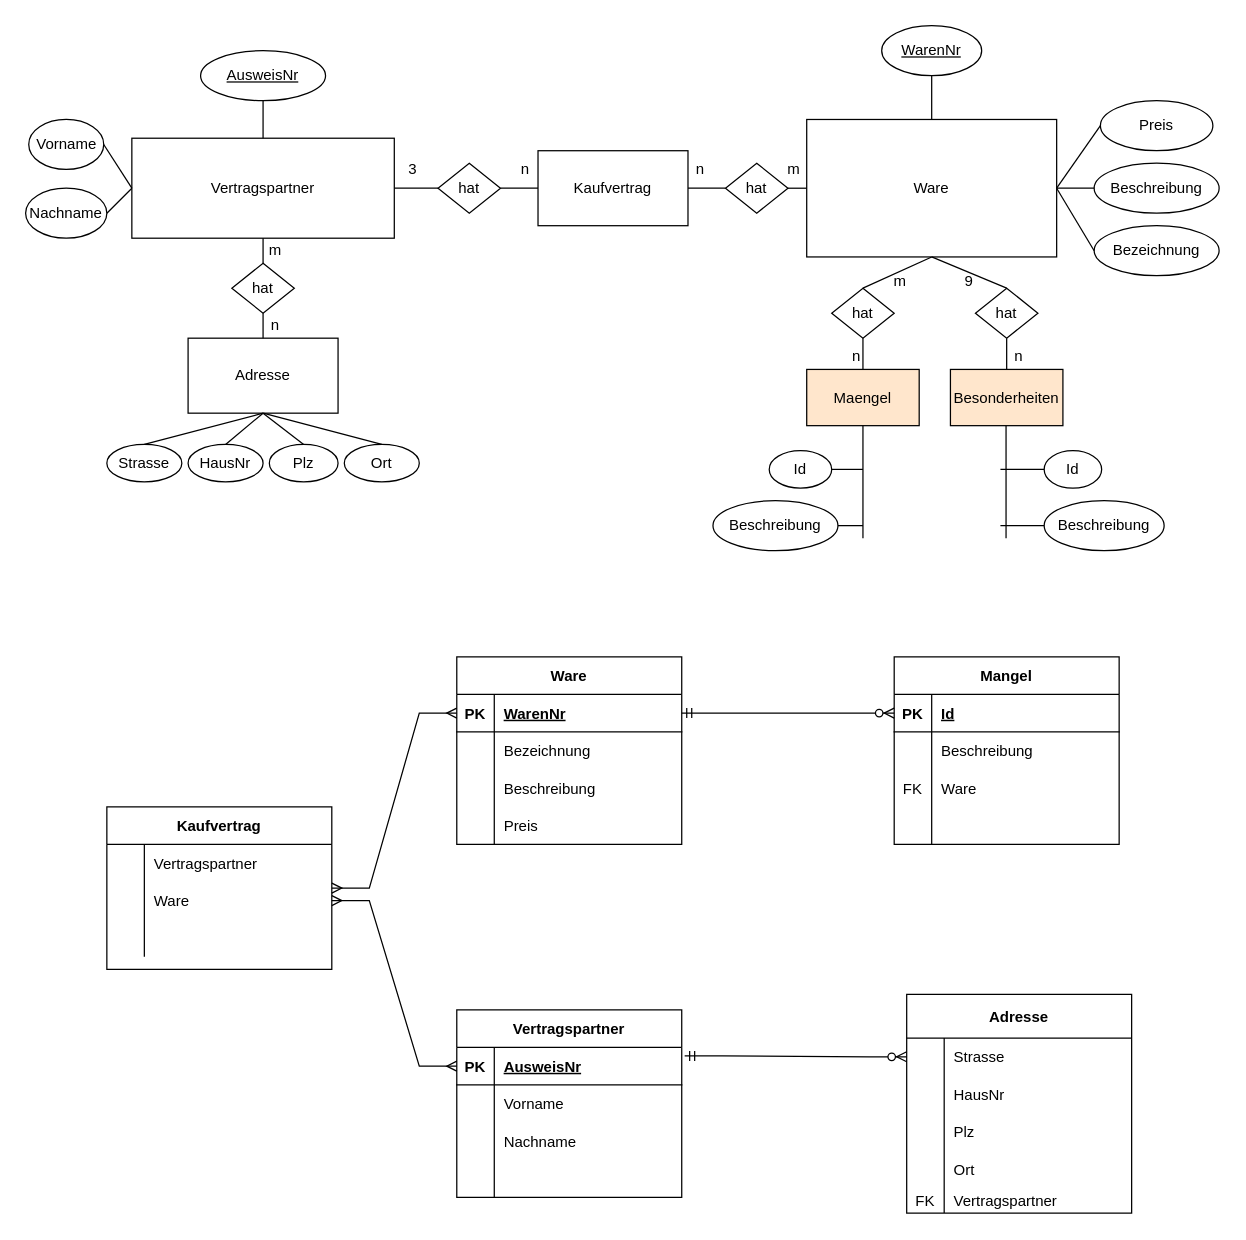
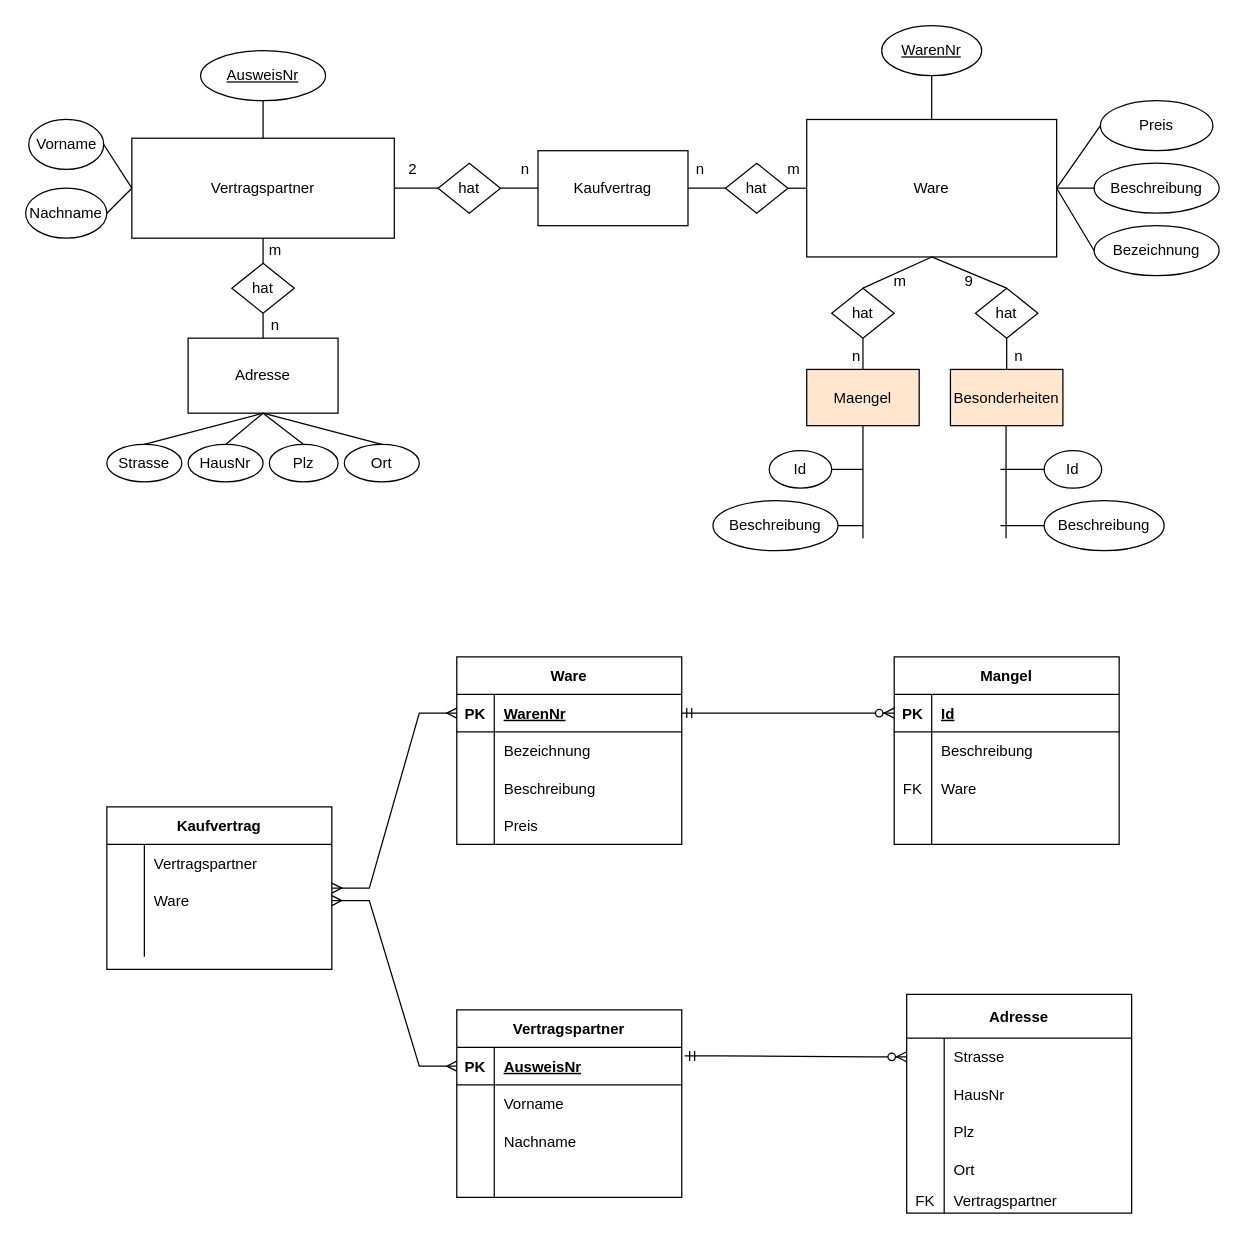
node "3": label "3" -> "2"
